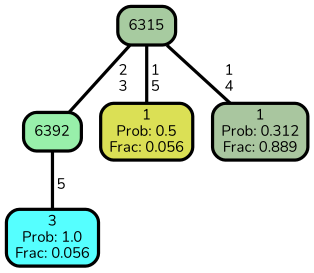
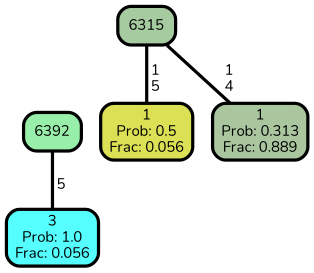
edge "6315" -- "6392": removed, label "2 3"
node "1 Prob: 0.312 Frac: 0.889": label "1 Prob: 0.312 Frac: 0.889" -> "1 Prob: 0.313 Frac: 0.889"
